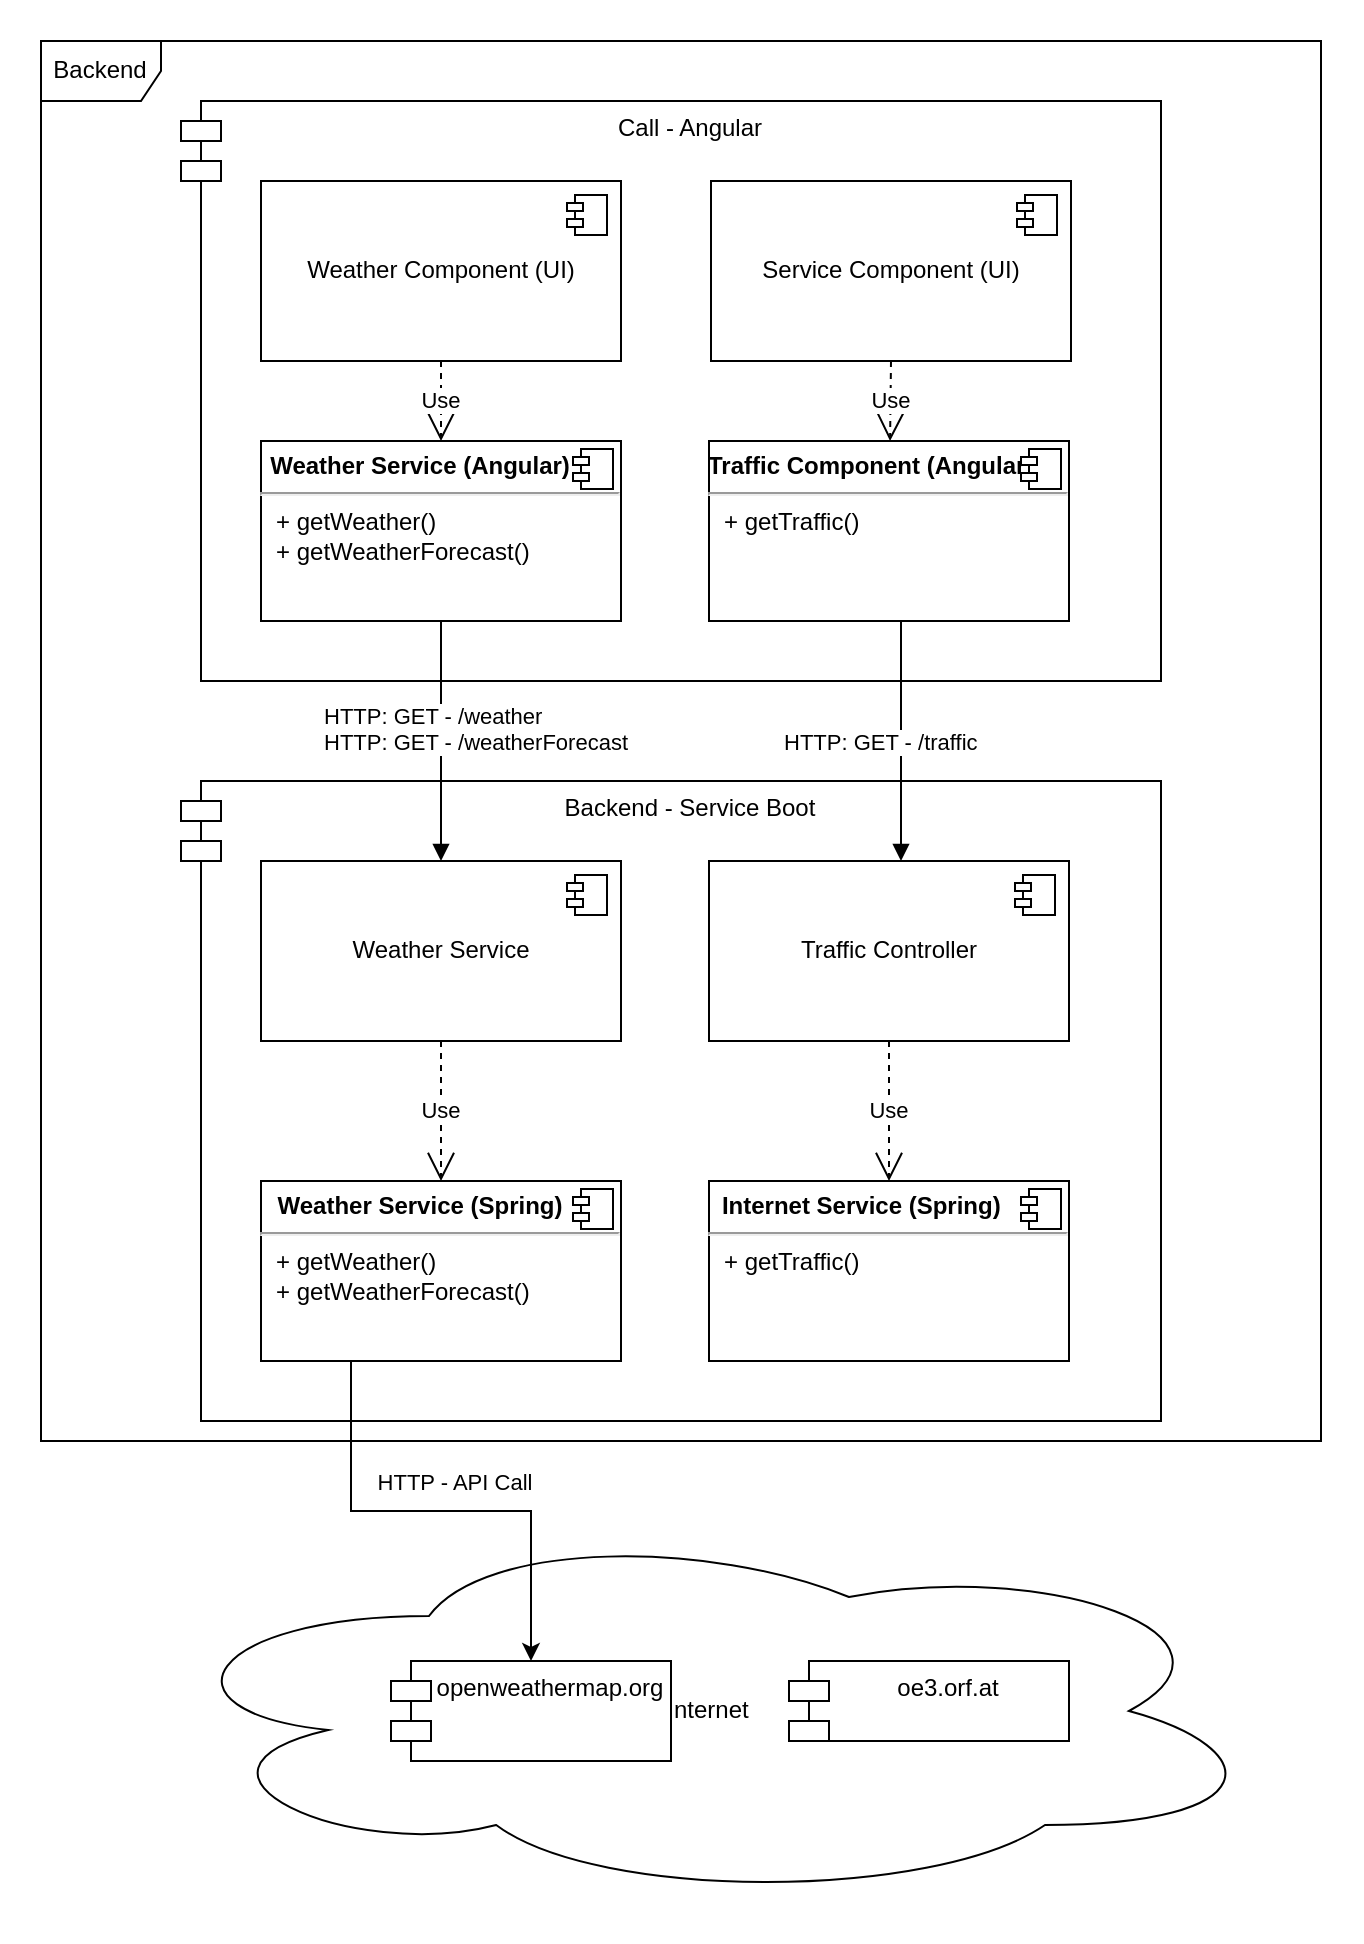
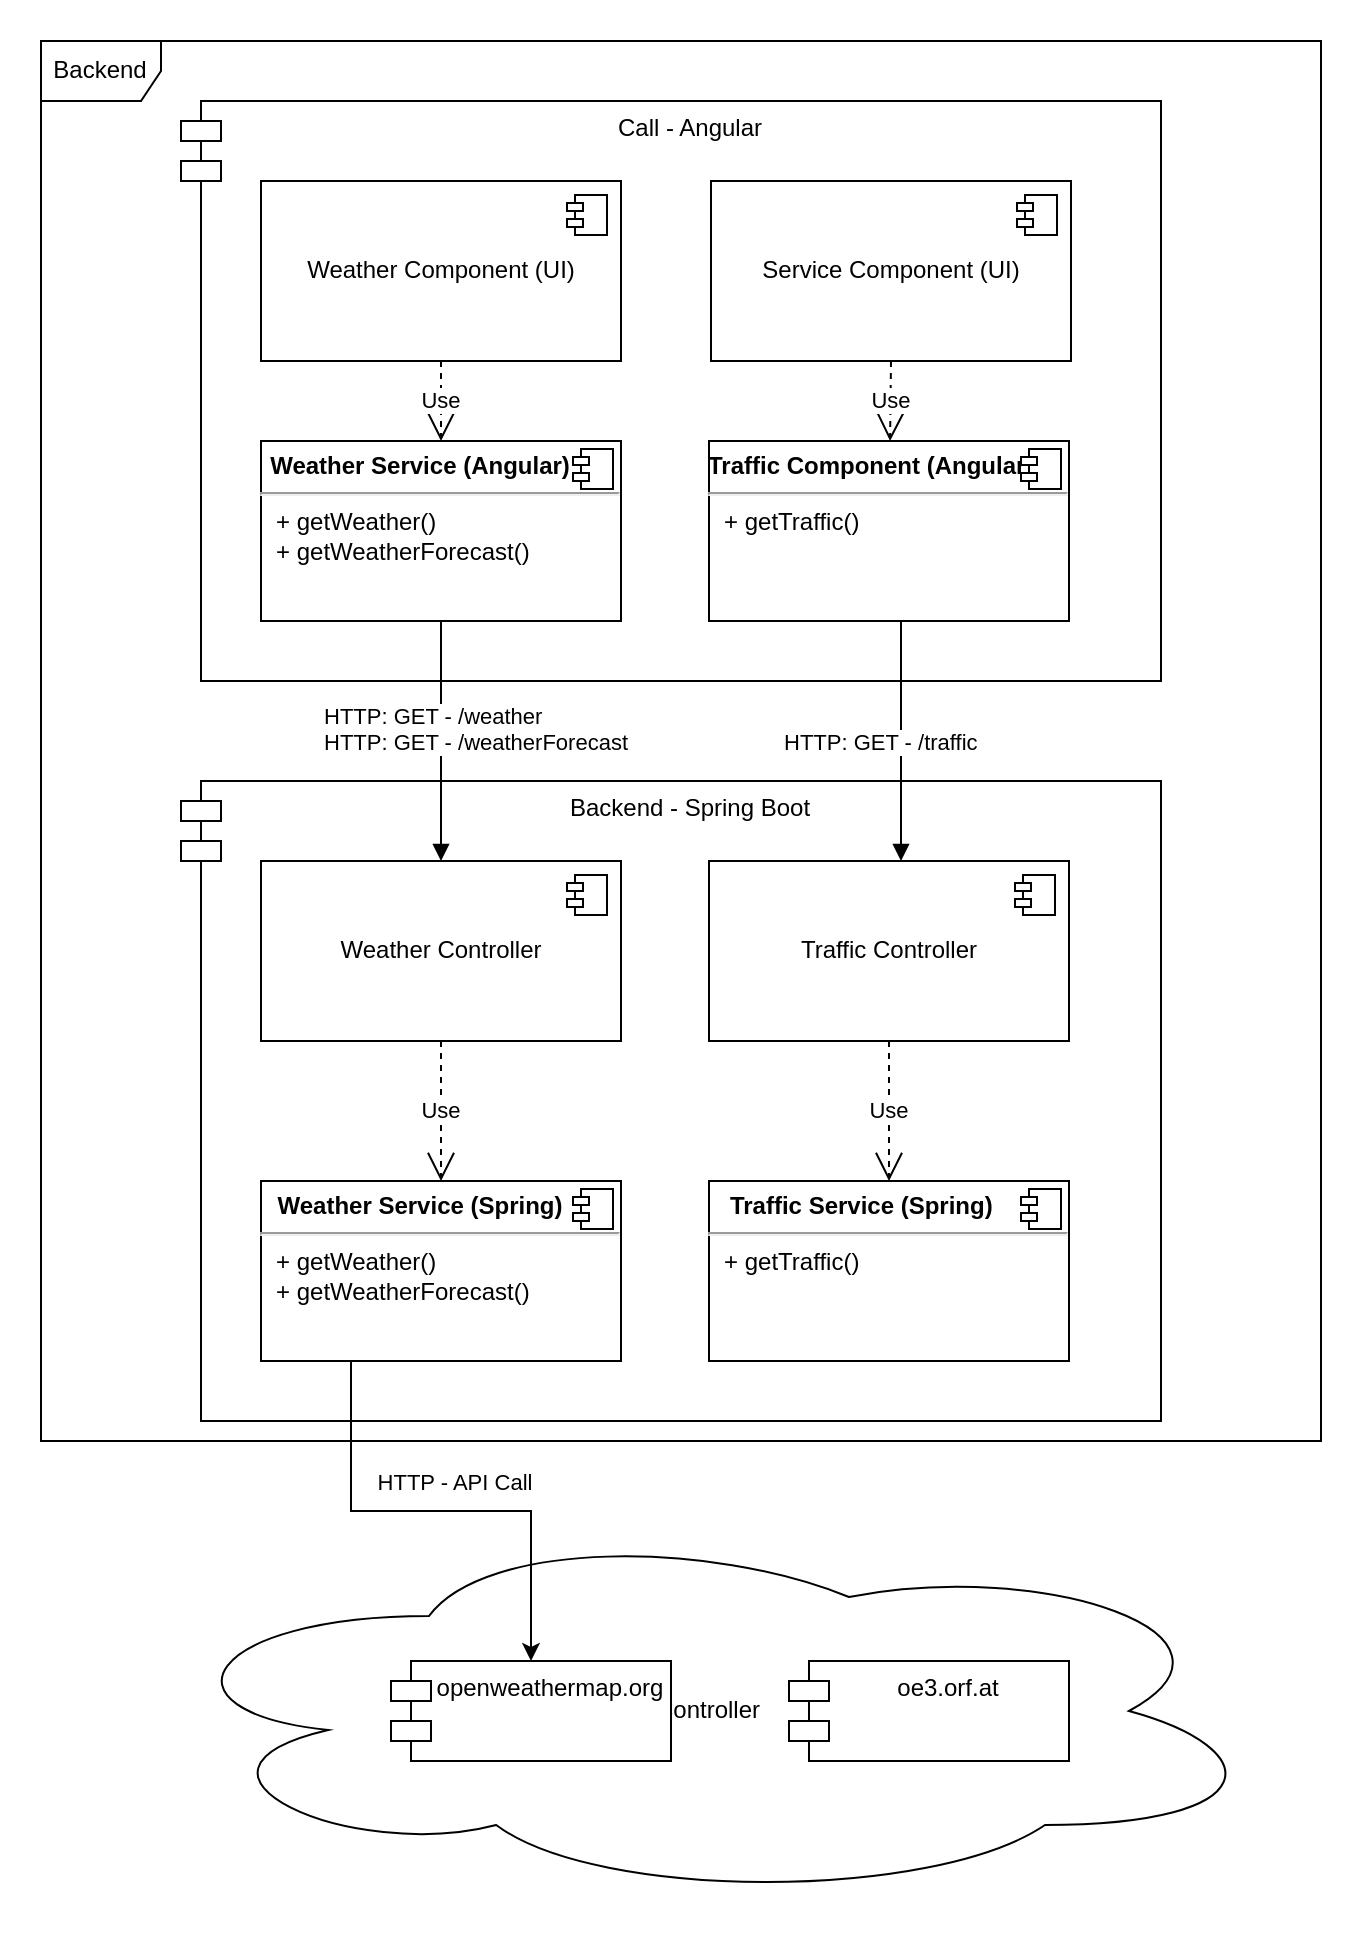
node "Backend - Service Boot": label "Backend - Service Boot" -> "Backend - Spring Boot"
node "Weather Service": label "Weather Service" -> "Weather Controller"
node "Internet Service (Spring) + getTraffic()": label "Internet Service (Spring) + getTraffic()" -> "Traffic Service (Spring) + getTraffic()"
node "oe3.orf.at": size 280x80 -> 280x100
node "Internet": label "Internet" -> "Controller"
